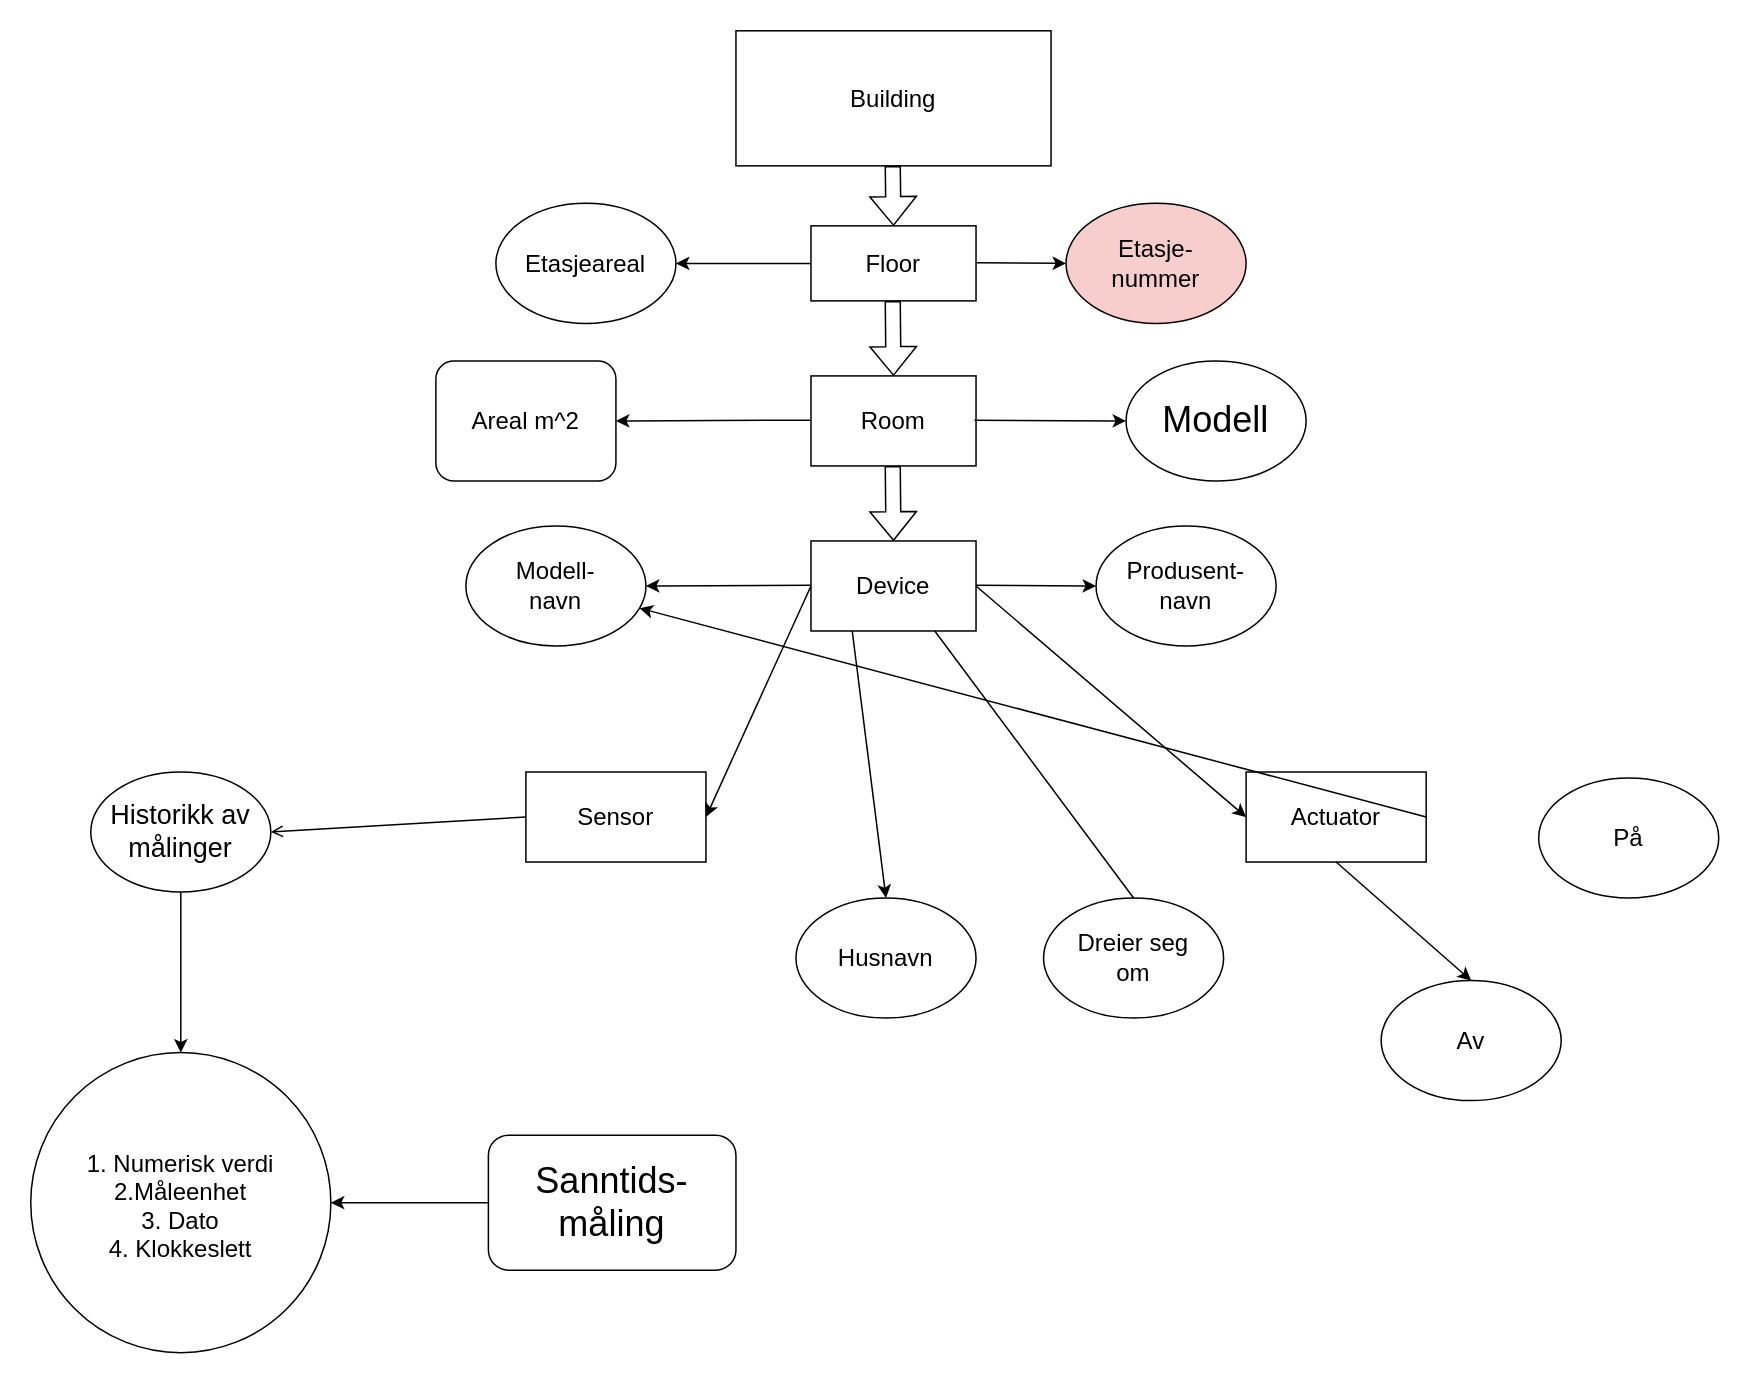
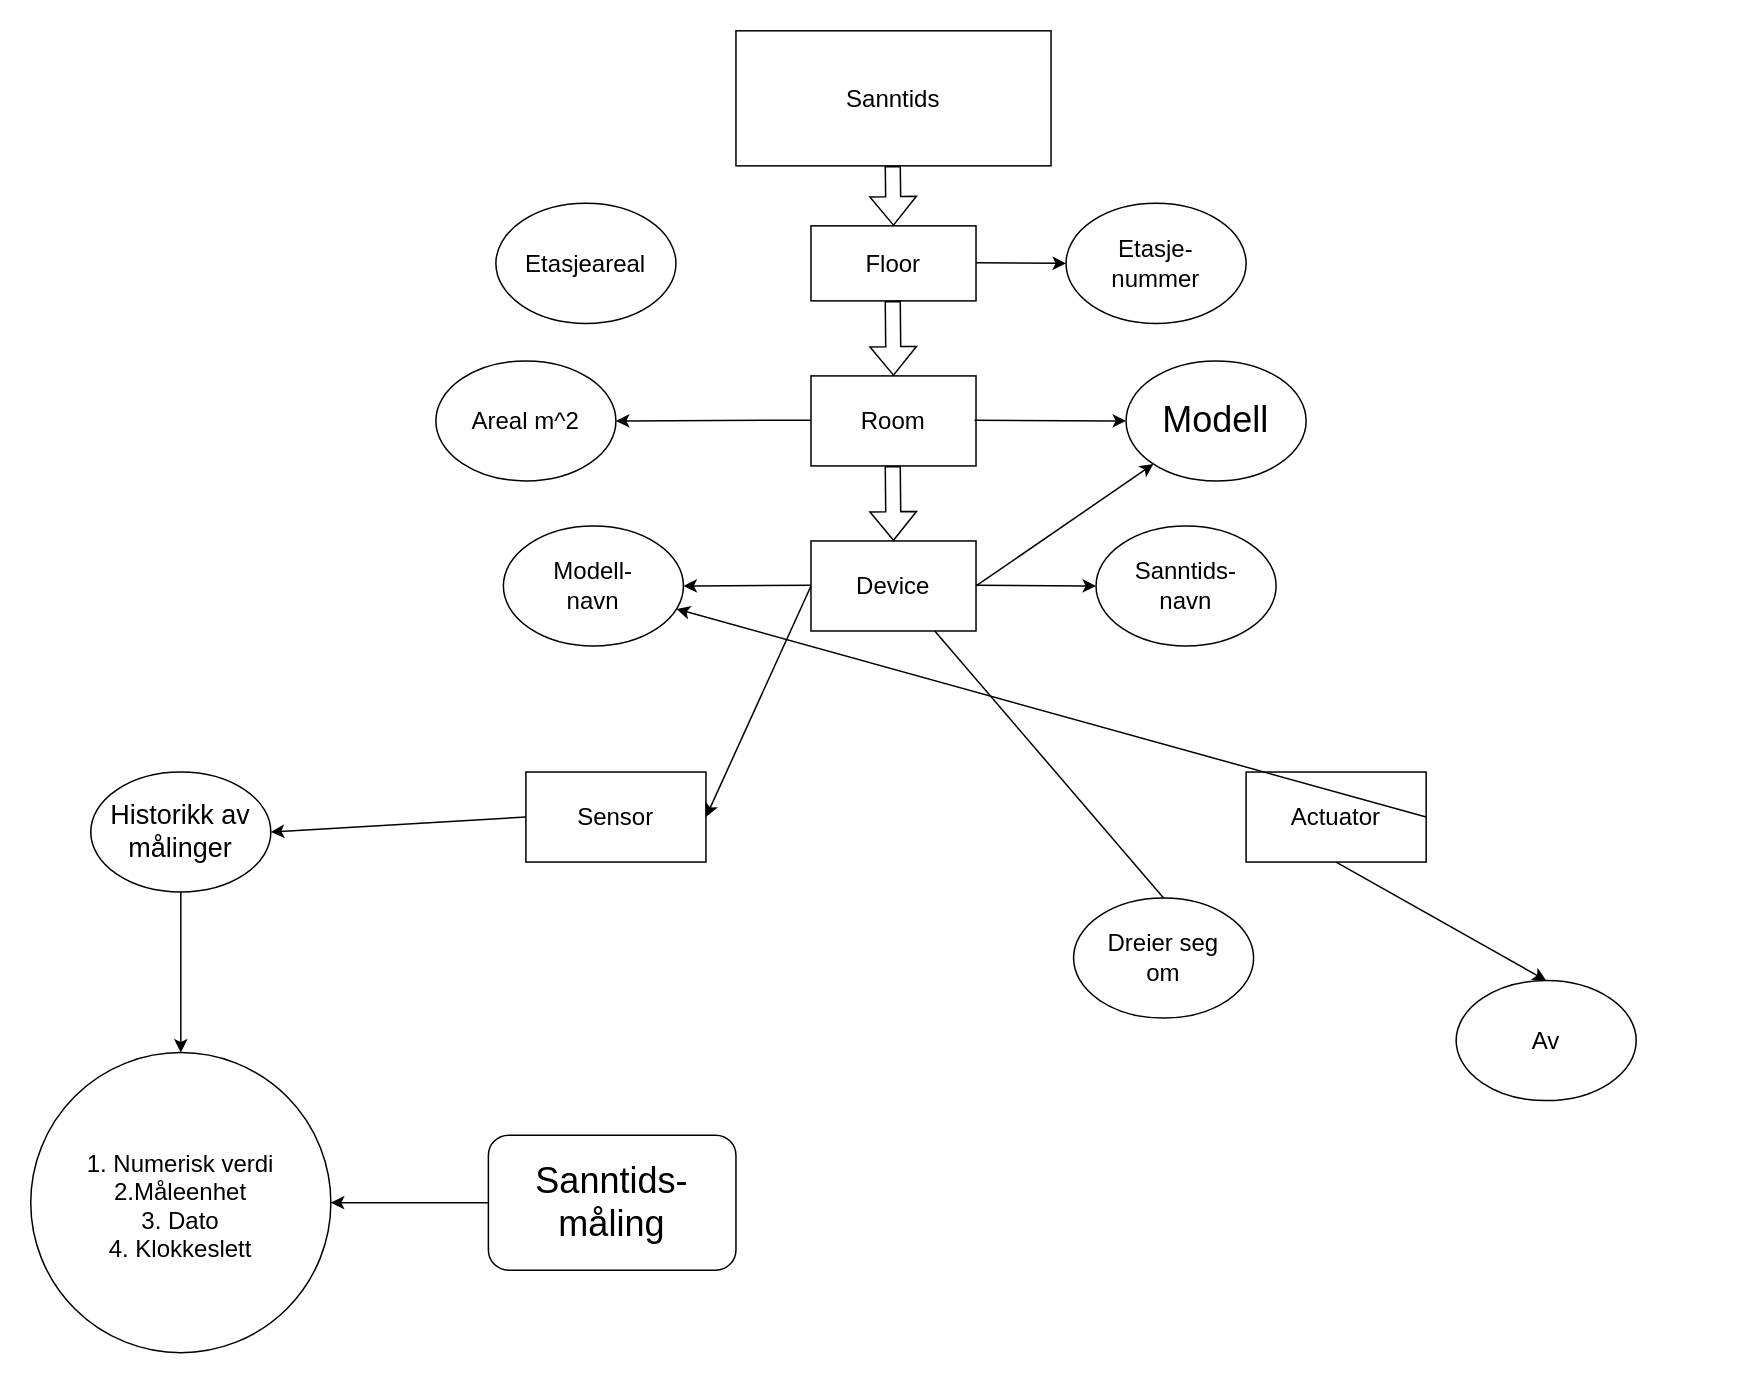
node "Building": label "Building" -> "Sanntids"
edge "Floor" -> "Etasjeareal": removed
node "Etasje- nummer": fillcolor #f8cecc -> #ffffff
node "Areal m^2": shape rounded rectangle -> ellipse
node "Modell- navn": moved (556, 586) -> (593, 586)
node "Produsent- navn": label "Produsent- navn" -> "Sanntids- navn"
edge "Device" -> "Actuator": now "Device" -> "Modell"
edge "Device" -> "Husnavn": removed
edge "Sensor" -> "Historikk av målinger": arrowhead open -> classic
node "På": removed
node "Husnavn": removed
node "Dreier seg om": moved (1133, 958) -> (1163, 958)
node "Av": moved (1471, 1040) -> (1546, 1040)
